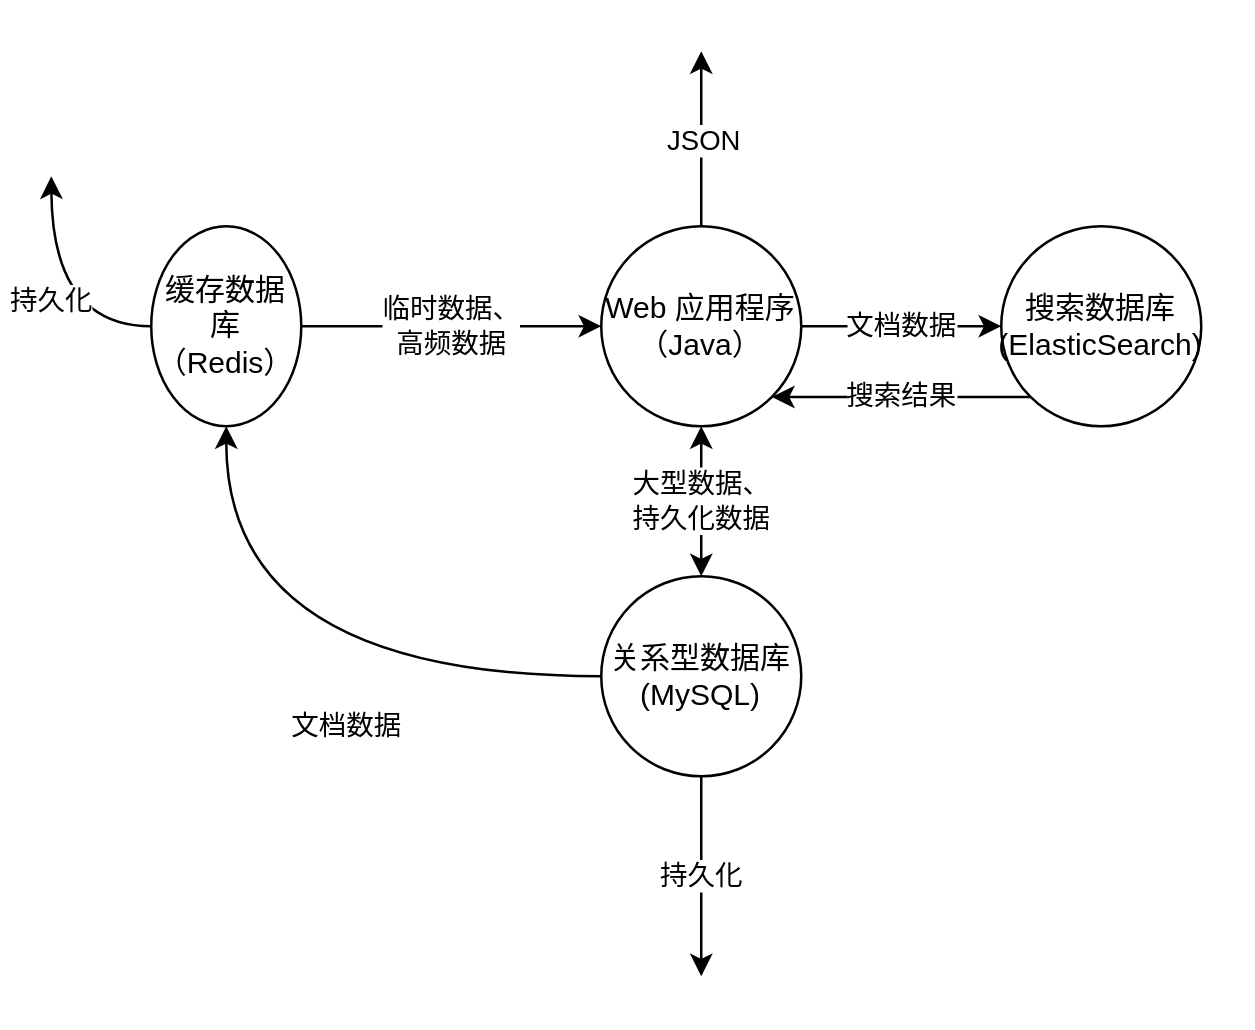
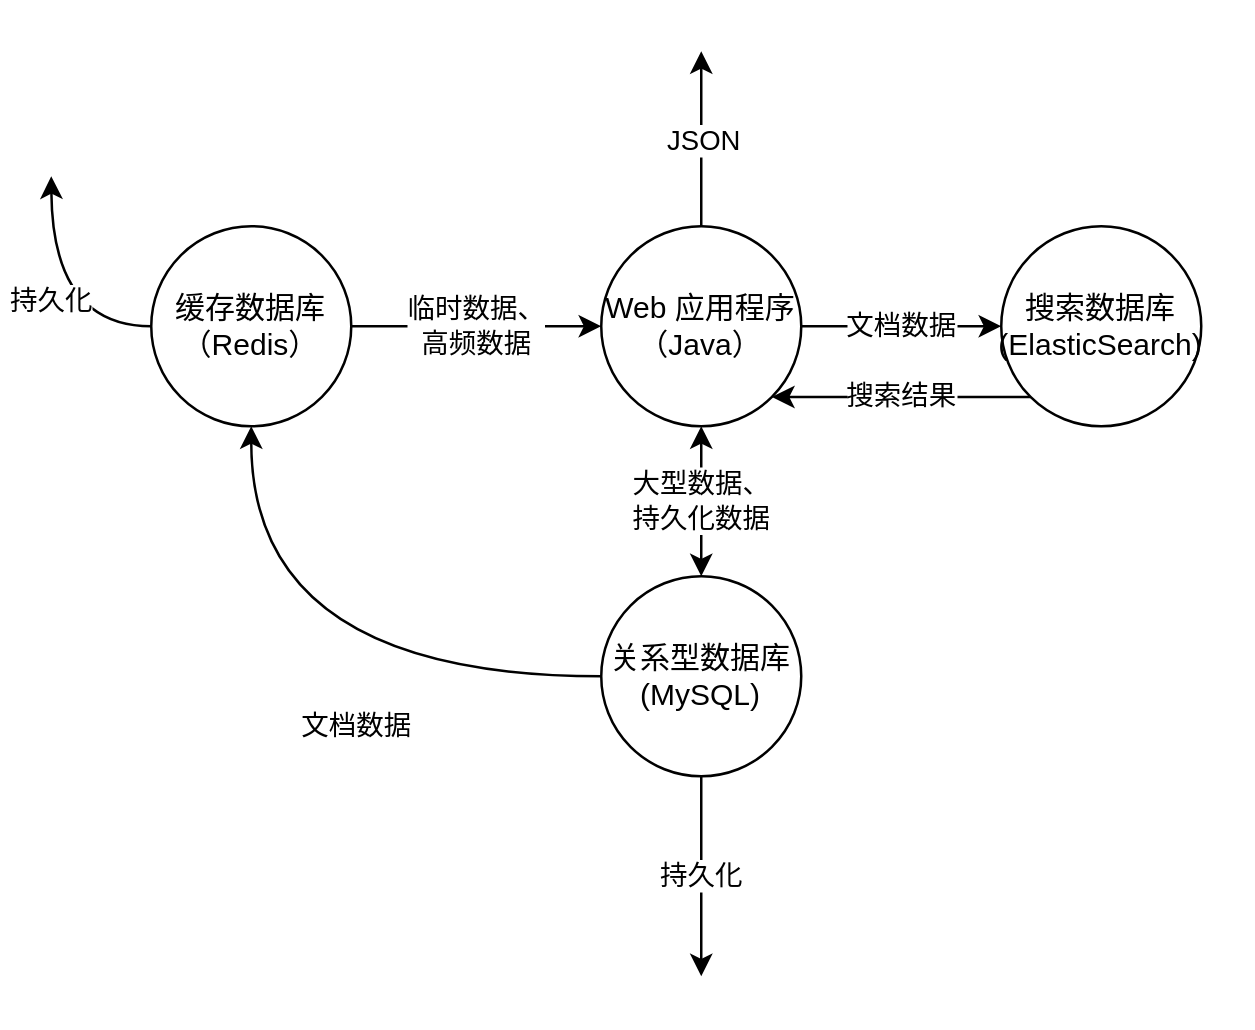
node "缓存数据库 （Redis）": size 150x200 -> 200x200
